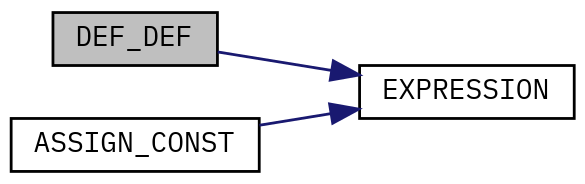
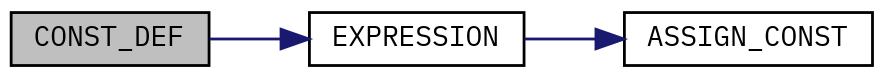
node "DEF_DEF": label "DEF_DEF" -> "CONST_DEF"
edge "ASSIGN_CONST" -> "EXPRESSION": reversed
